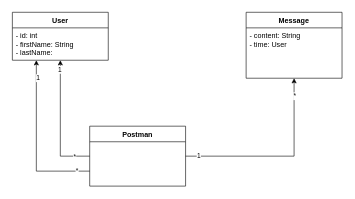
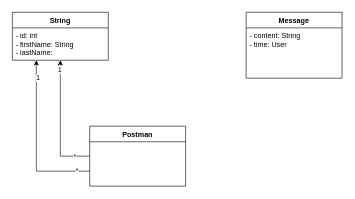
node "User": label "User" -> "String"
edge "Postman" -> "Message": removed, labels "1", "*"
